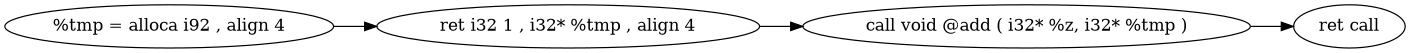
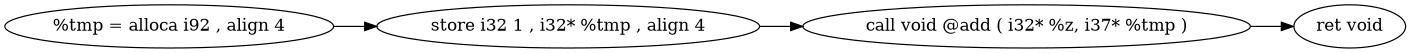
node "ret i32 1 , i32* %tmp , align 4": label "ret i32 1 , i32* %tmp , align 4" -> "store i32 1 , i32* %tmp , align 4"
node "call void @add ( i32* %z, i32* %tmp )": label "call void @add ( i32* %z, i32* %tmp )" -> "call void @add ( i32* %z, i37* %tmp )"
node "ret call": label "ret call" -> "ret void"
